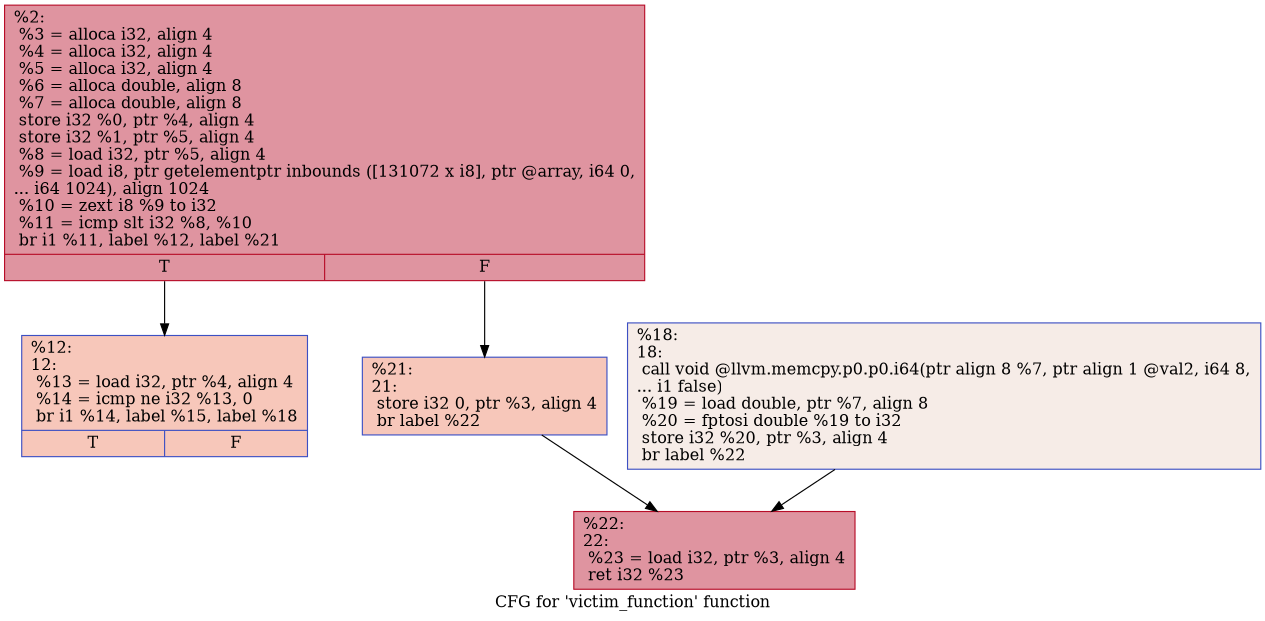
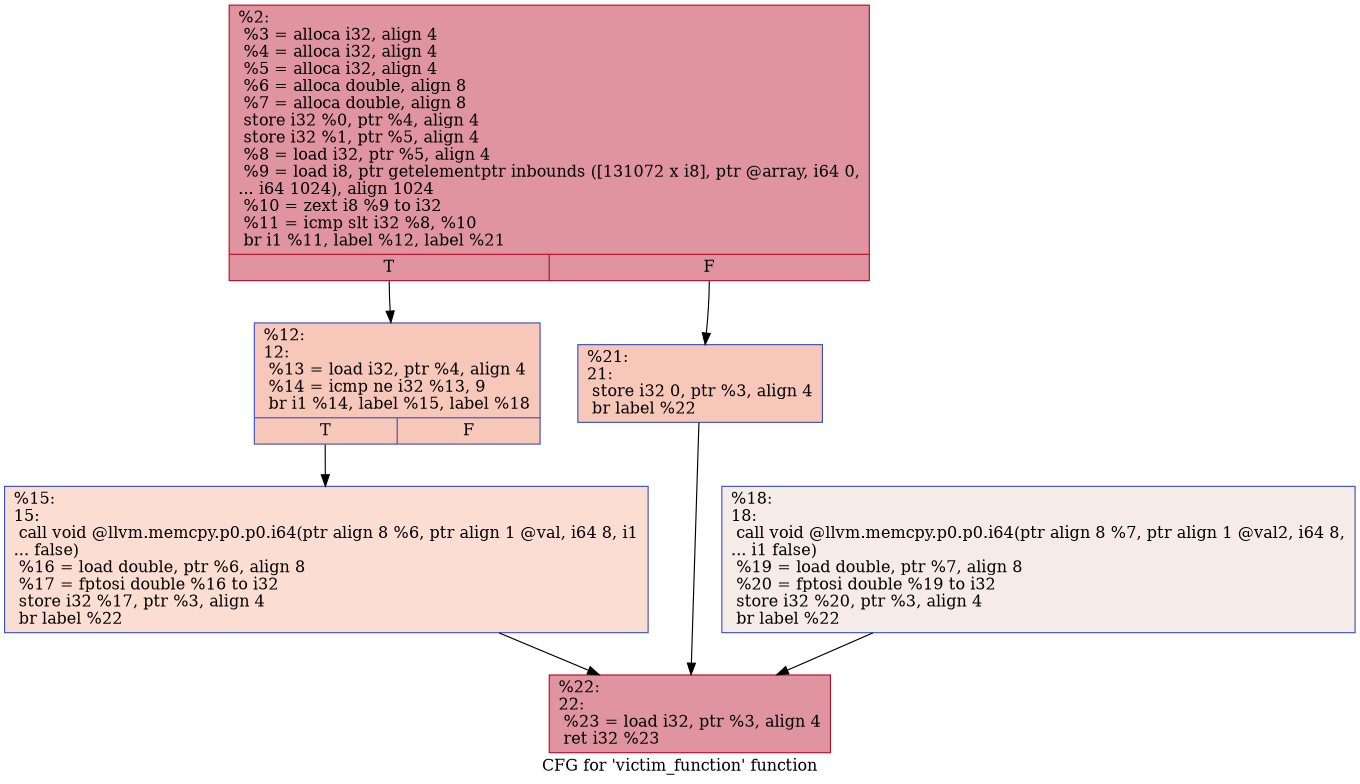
node "%12:": text "%14 = icmp ne i32 %13, 0" -> "%14 = icmp ne i32 %13, 9"
node "%15:": added
